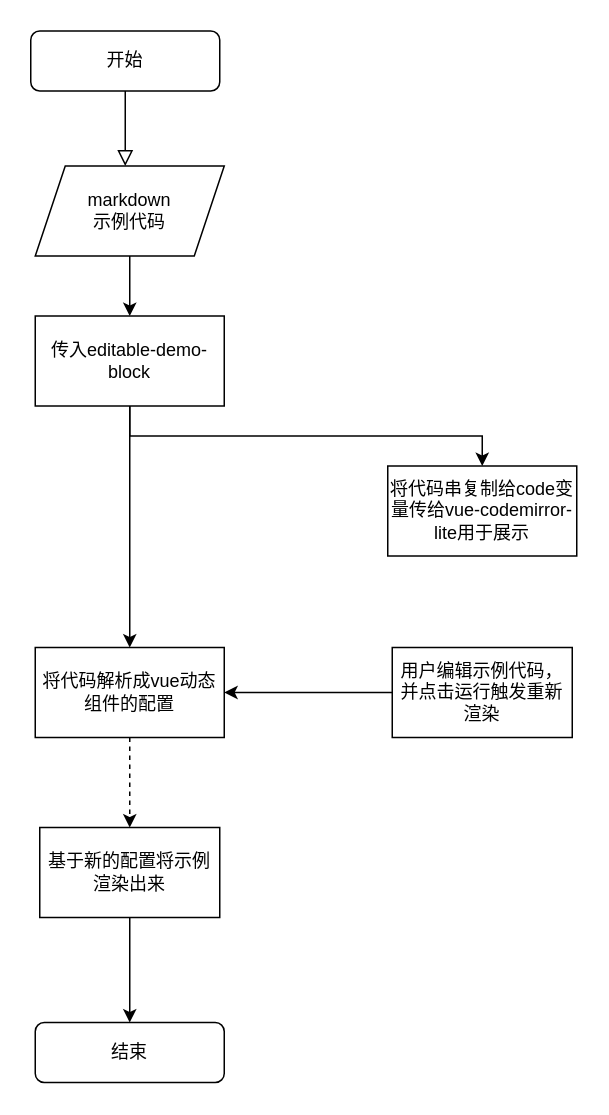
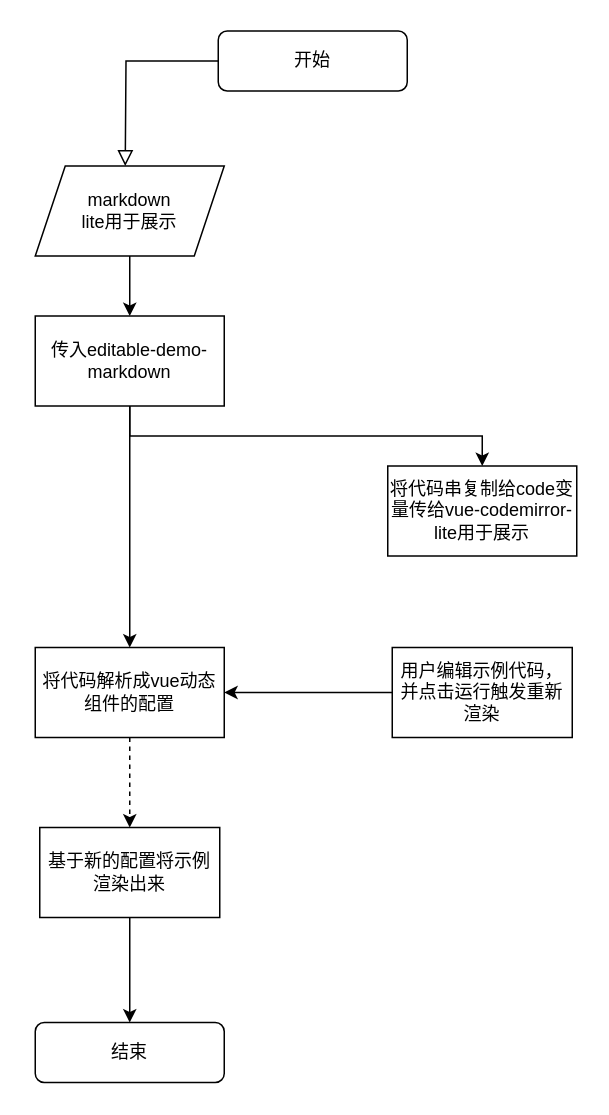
node "开始": moved (125, 61) -> (313, 61)
node "markdown 示例代码": label "markdown 示例代码" -> "markdown lite用于展示"
node "传入editable-demo-block": label "传入editable-demo-block" -> "传入editable-demo-markdown"
